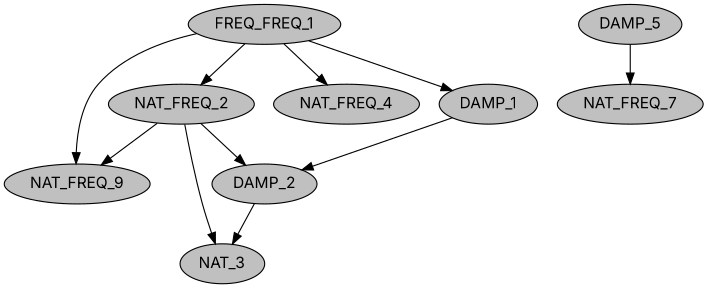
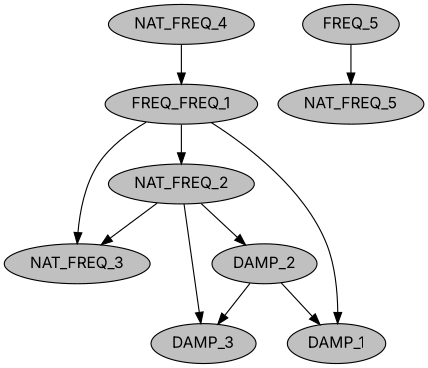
node "DAMP_5": label "DAMP_5" -> "FREQ_5"
edge "FREQ_FREQ_1" -> "NAT_FREQ_4": reversed
node "NAT_FREQ_7": label "NAT_FREQ_7" -> "NAT_FREQ_5"
edge "DAMP_1" -> "DAMP_2": reversed
node "NAT_FREQ_9": label "NAT_FREQ_9" -> "NAT_FREQ_3"
node "NAT_3": label "NAT_3" -> "DAMP_3"
